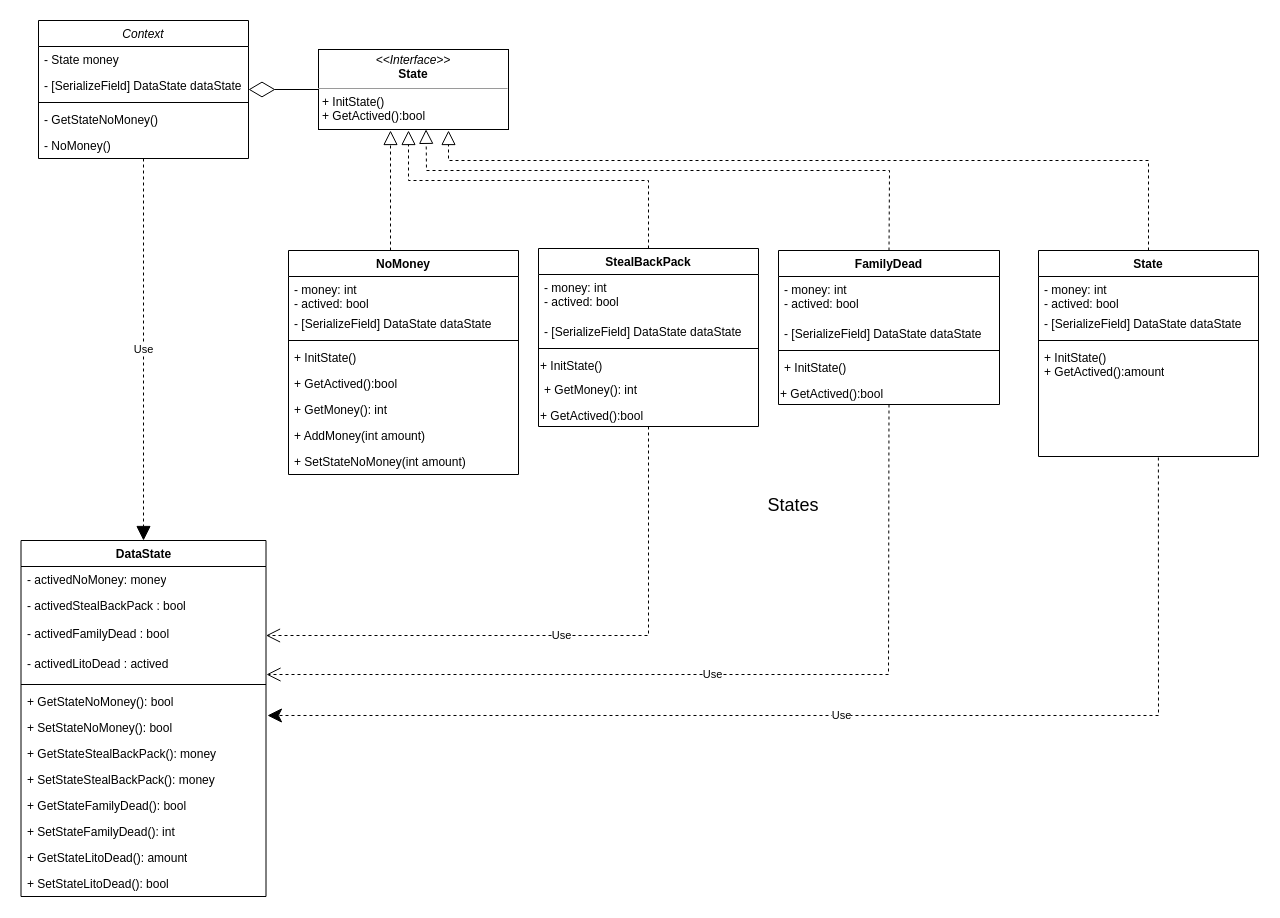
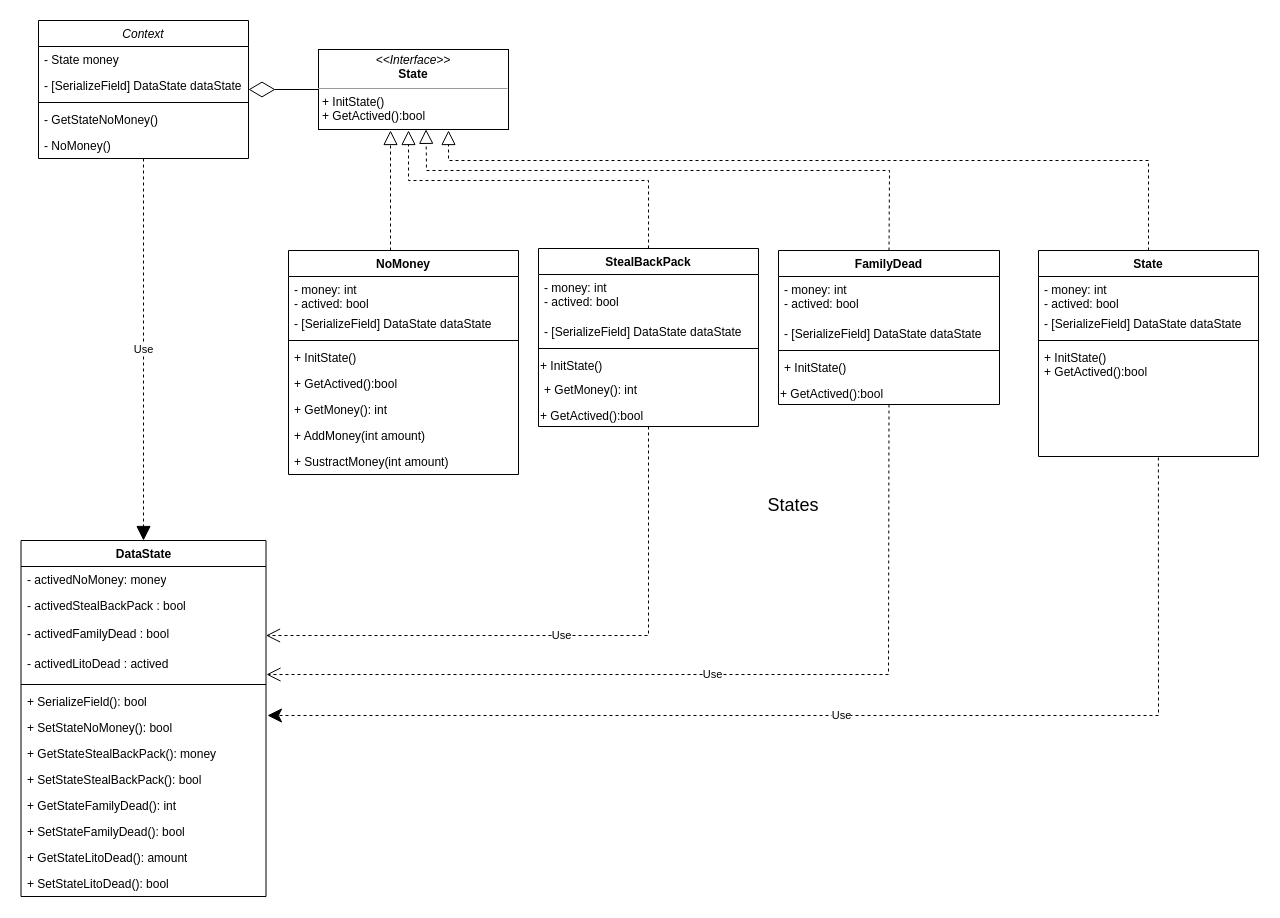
node "+ InitState() + GetActived():amount": label "+ InitState() + GetActived():amount" -> "+ InitState() + GetActived():bool"
node "+ SetStateNoMoney(int amount)": label "+ SetStateNoMoney(int amount)" -> "+ SustractMoney(int amount)"
node "+ GetStateNoMoney(): bool": label "+ GetStateNoMoney(): bool" -> "+ SerializeField(): bool"
node "+ SetStateStealBackPack(): money": label "+ SetStateStealBackPack(): money" -> "+ SetStateStealBackPack(): bool"
node "+ GetStateFamilyDead(): bool": label "+ GetStateFamilyDead(): bool" -> "+ GetStateFamilyDead(): int"
node "+ SetStateFamilyDead(): int": label "+ SetStateFamilyDead(): int" -> "+ SetStateFamilyDead(): bool"
